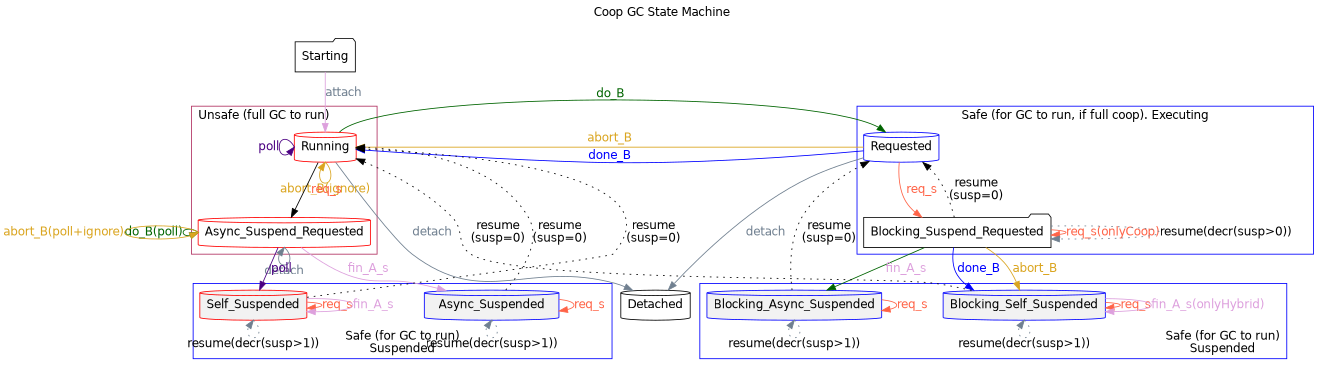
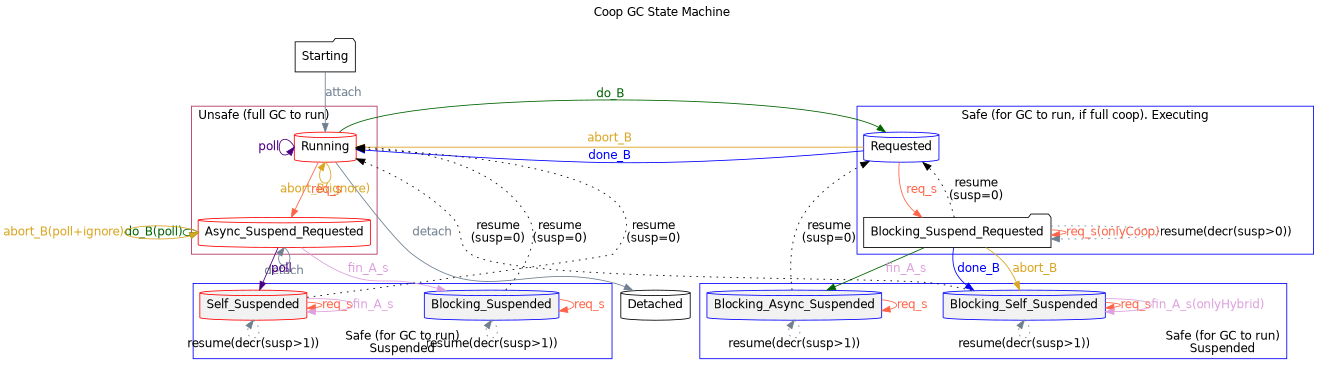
edge "Starting" -> "Running": color plum -> slategrey
edge "Running" -> "Async_Suspend_Requested": color black -> tomato
edge "Requested" -> "Detached": removed, label "detach"
node "Async_Suspended": label "Async_Suspended" -> "Blocking_Suspended"
